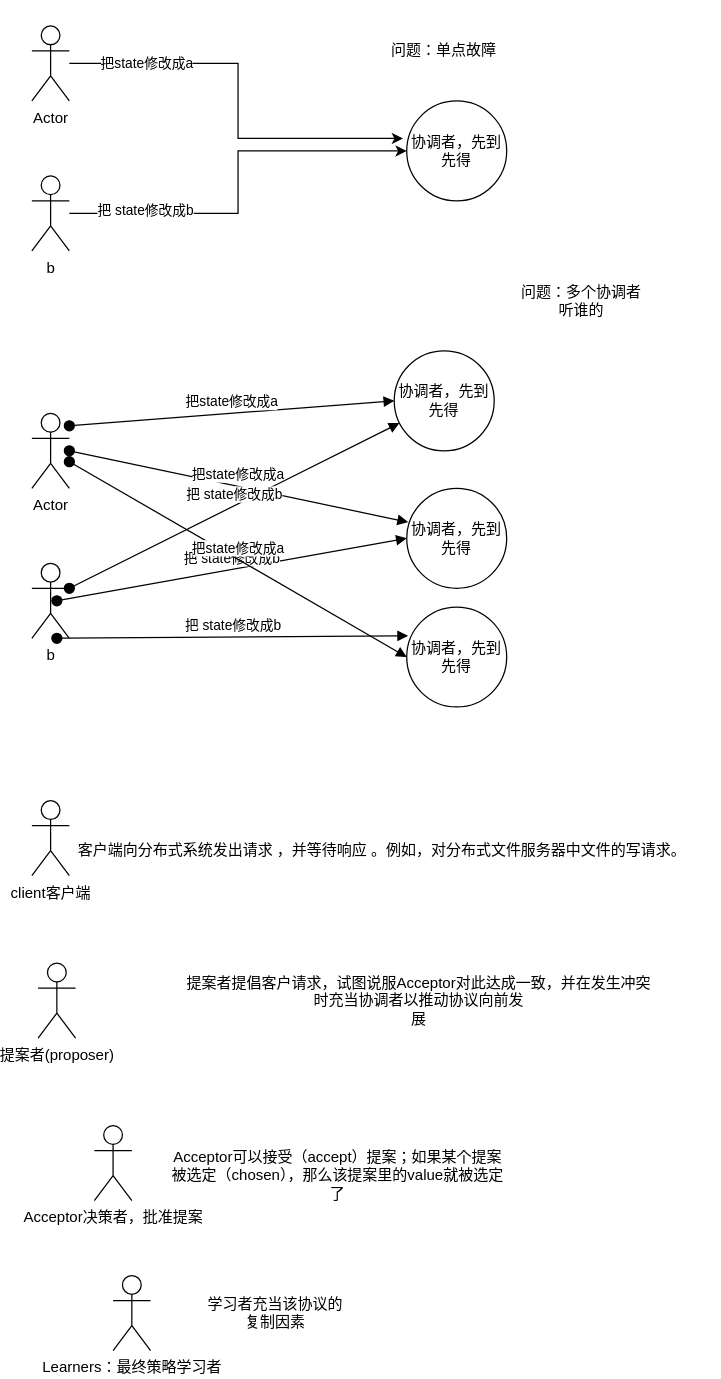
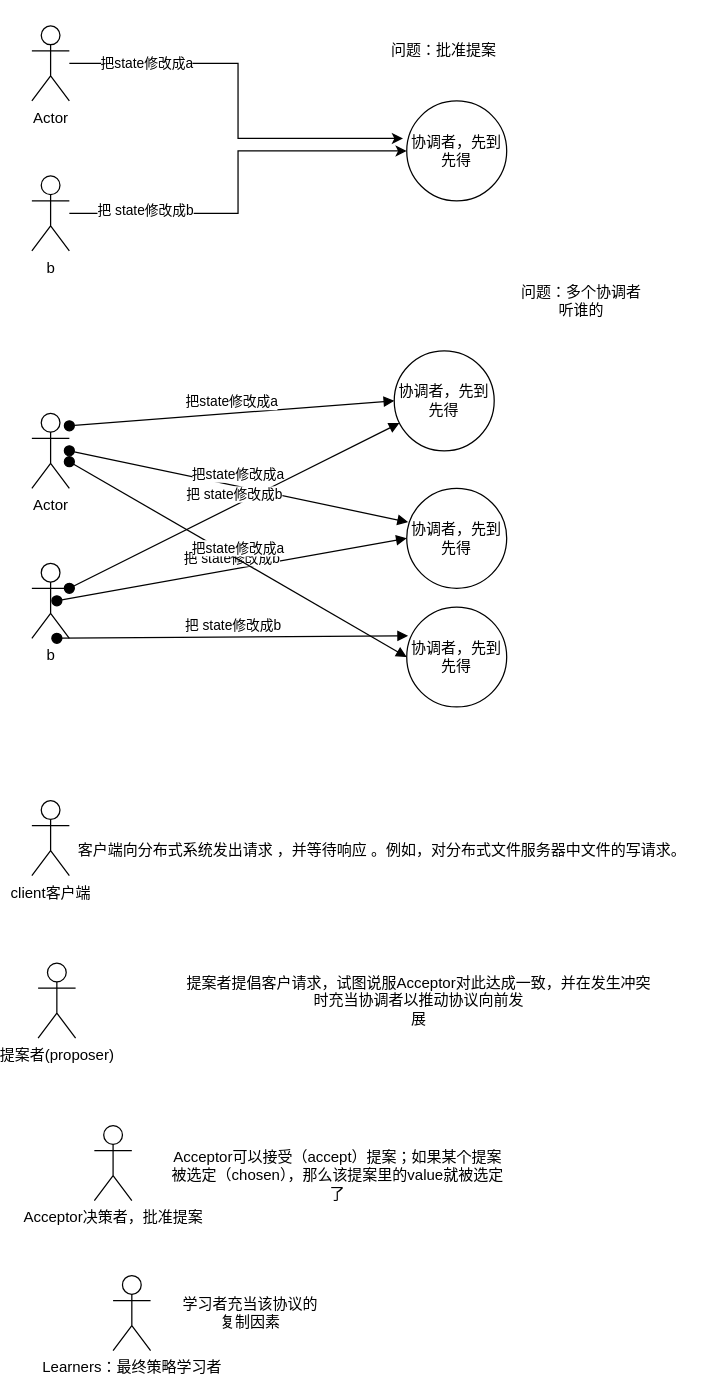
node "问题：单点故障": label "问题：单点故障" -> "问题：批准提案"
node "学习者充当该协议的复制因素": moved (276, 1313) -> (251, 1313)
